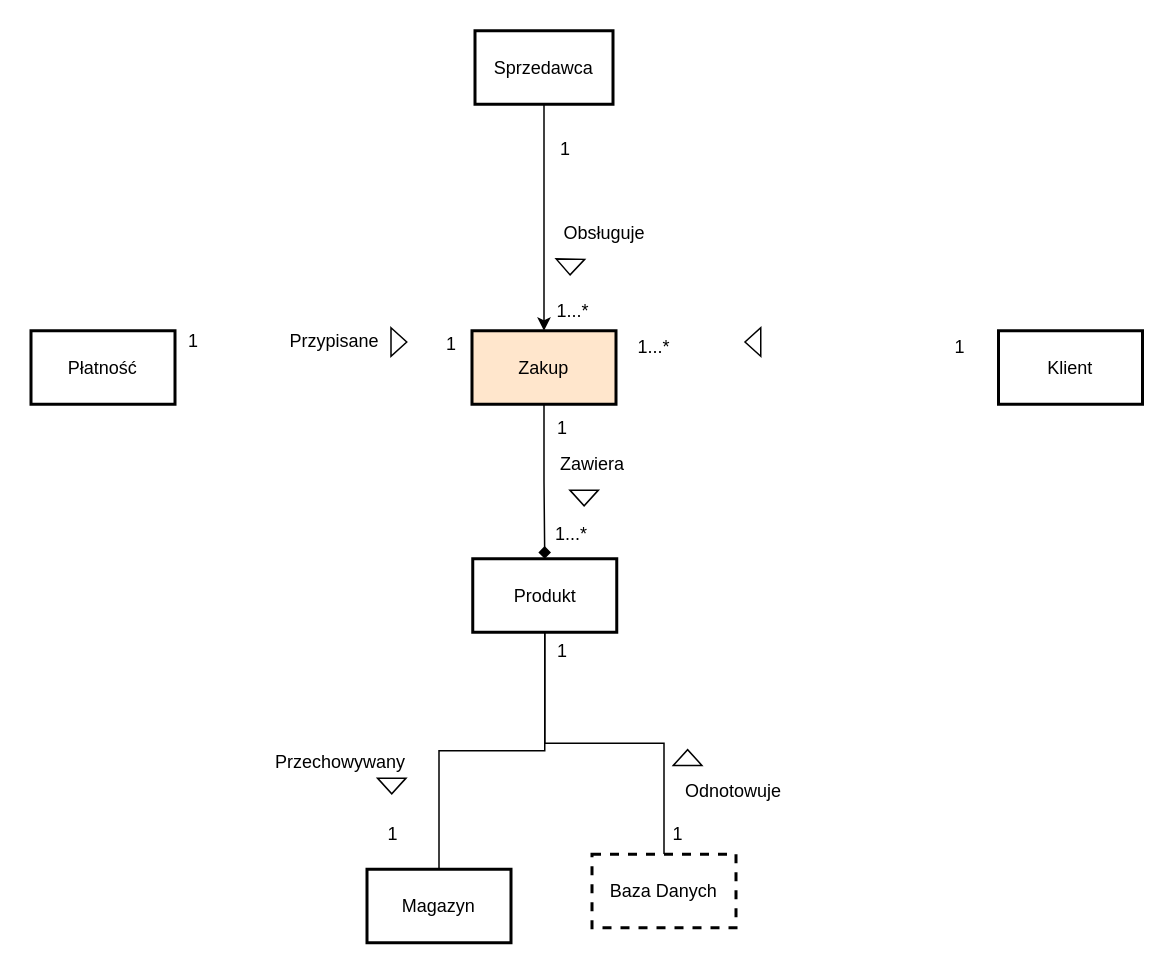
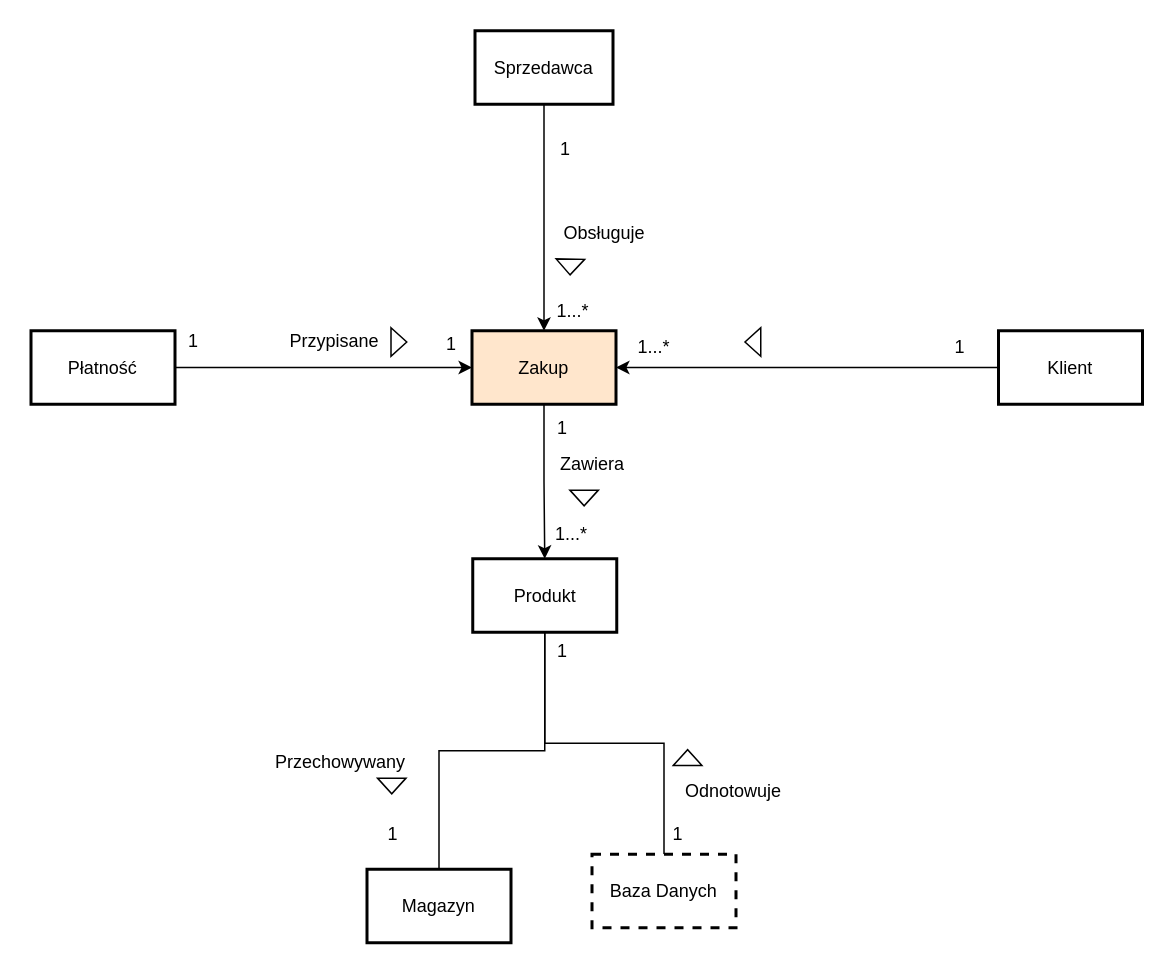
edge "Płatność" -> "Zakup": added
edge "Klient" -> "Zakup": added
edge "Zakup" -> "Produkt": arrowhead diamond -> classic
